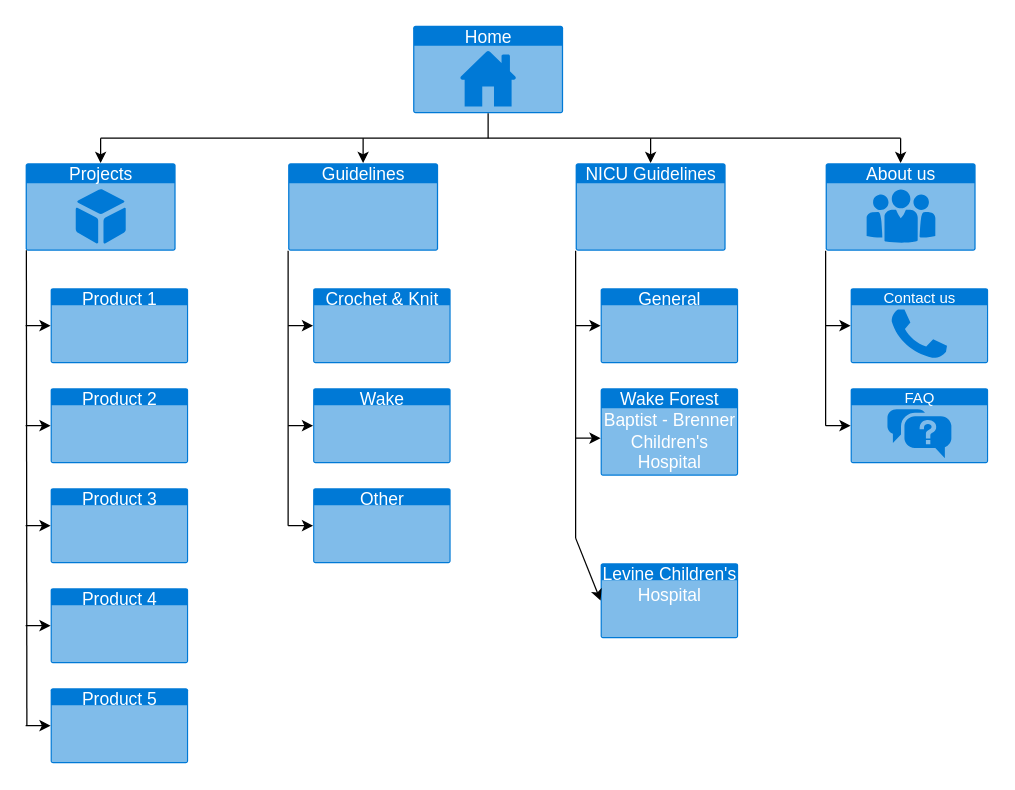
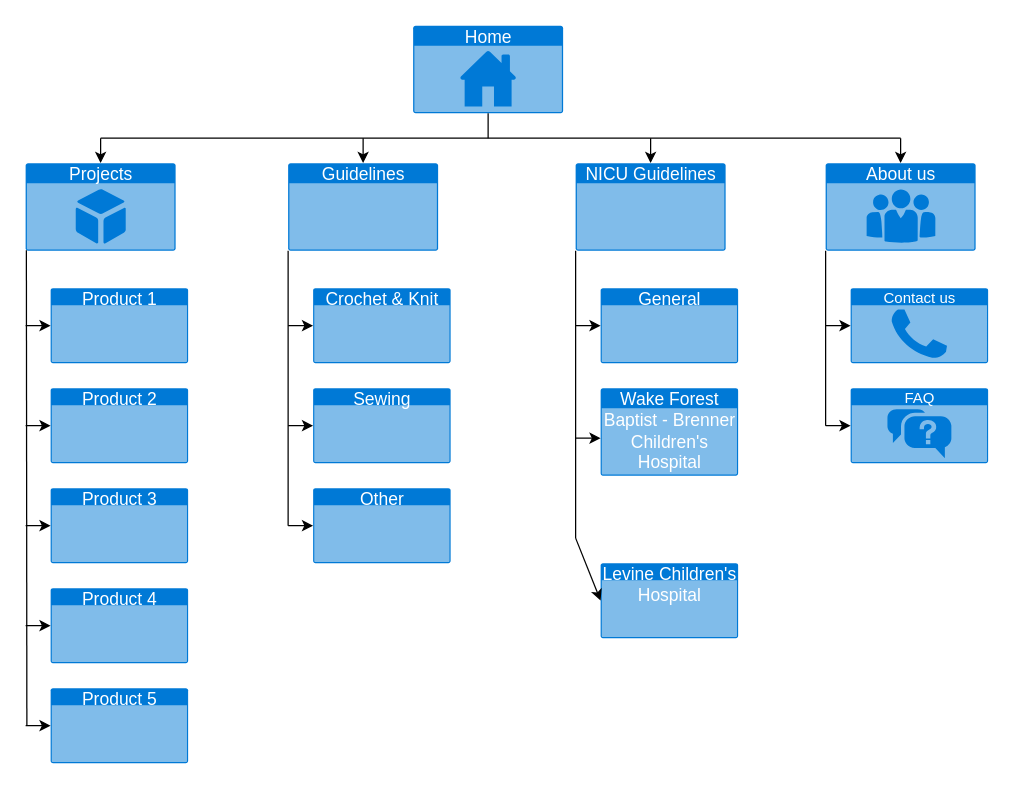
node "Wake": label "Wake" -> "Sewing"
